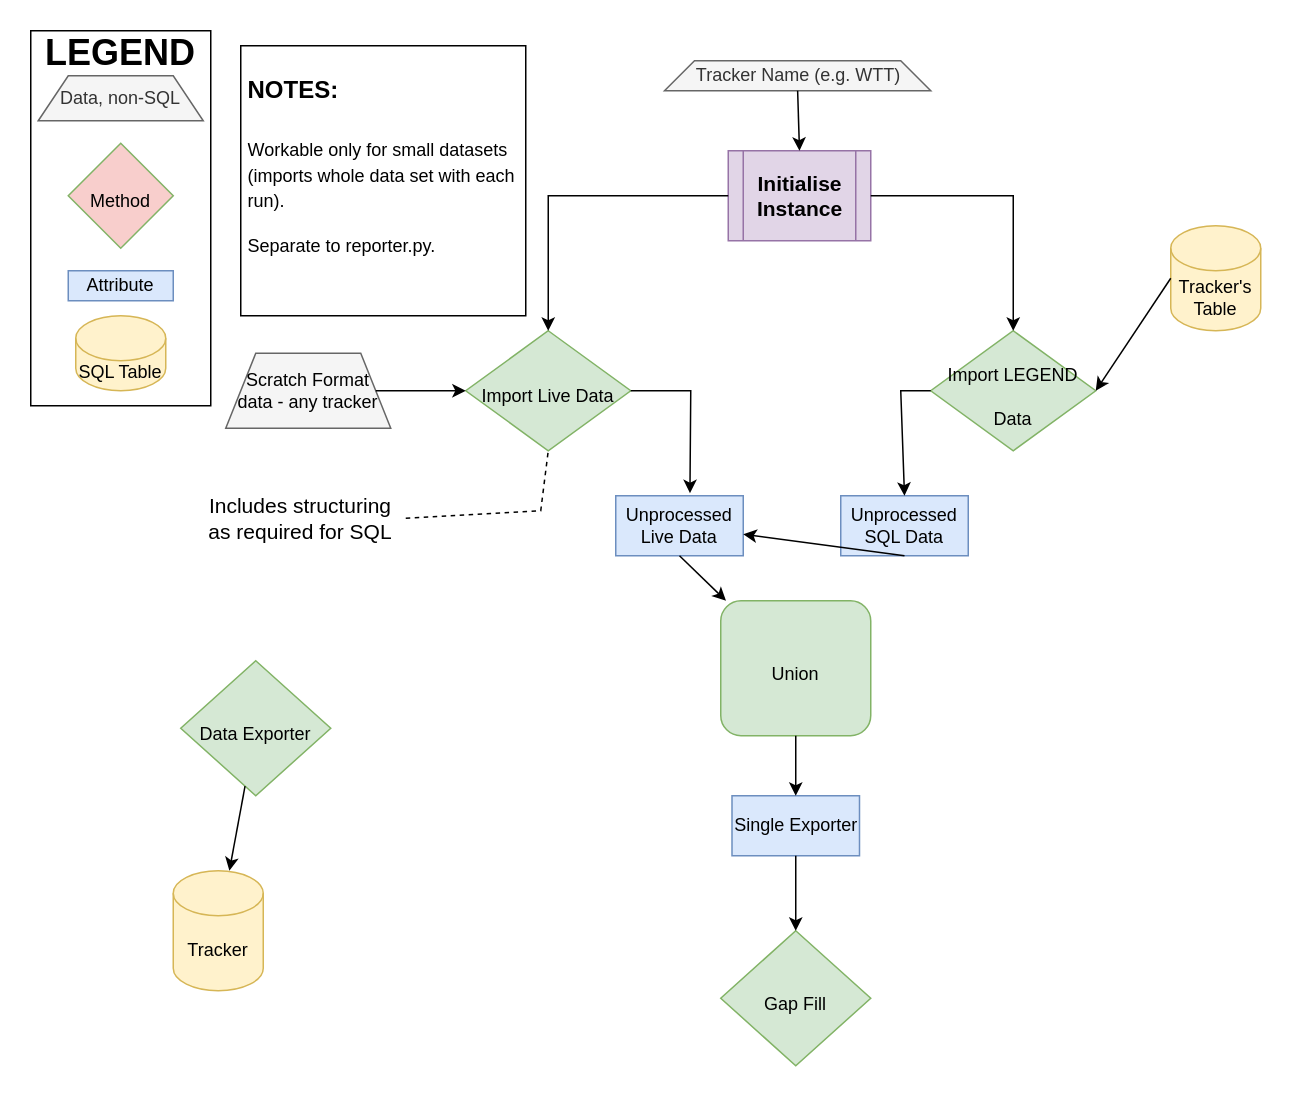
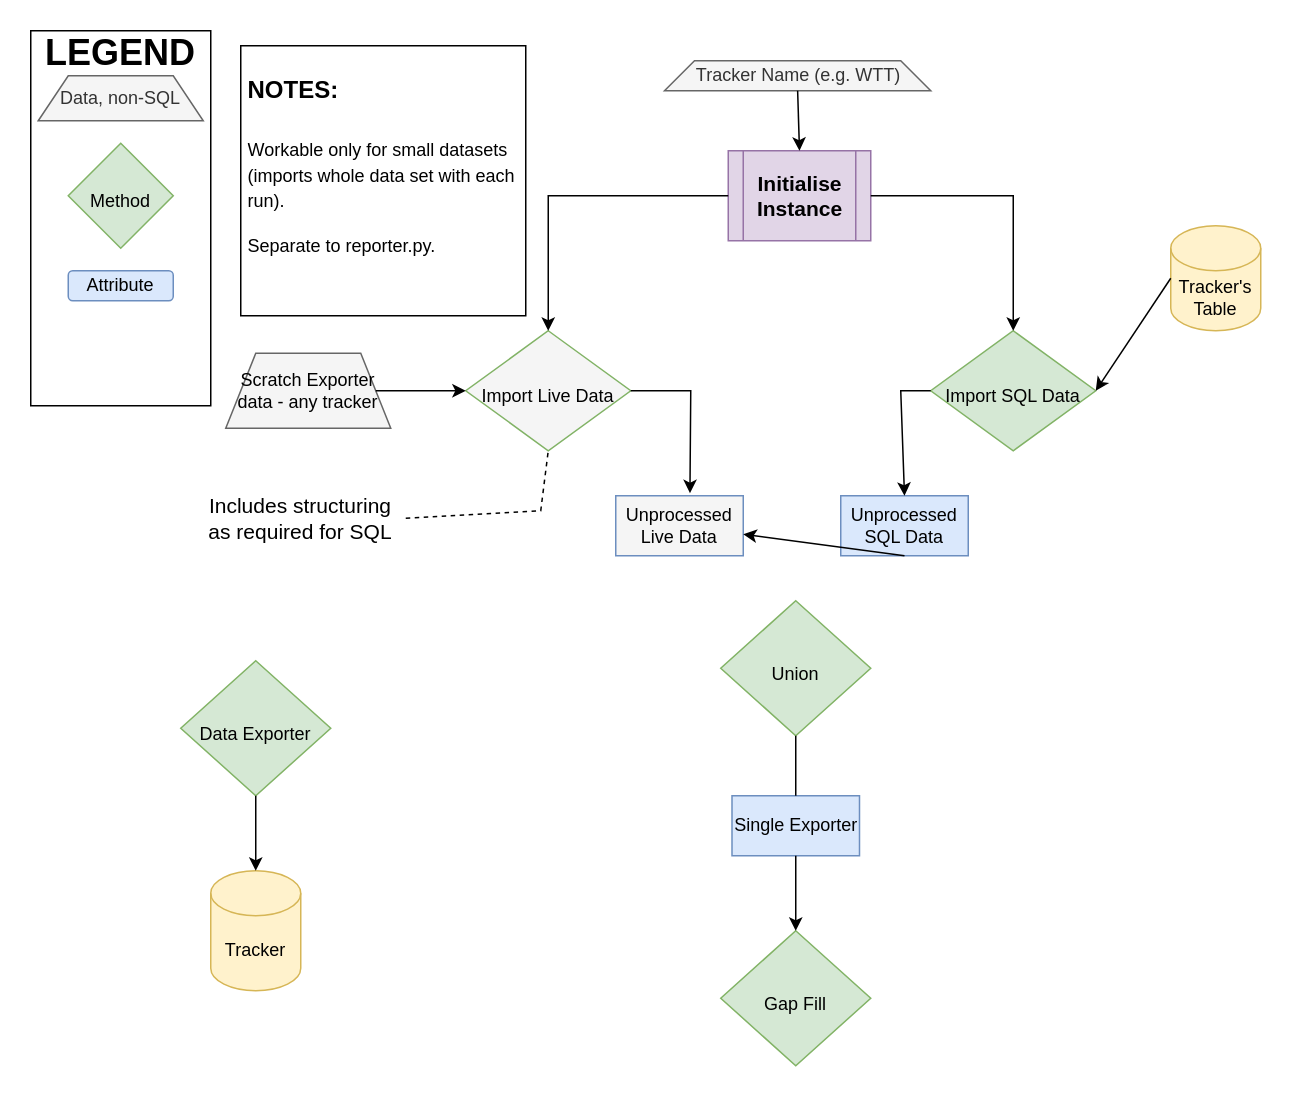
node "Method": fillcolor #f8cecc -> #d5e8d4
node "Attribute": shape rectangle -> rounded rectangle
node "SQL Table": removed
node "Scratch Format data - any tracker": label "Scratch Format data - any tracker" -> "Scratch Exporter data - any tracker"
node "Import Live Data": fillcolor #d5e8d4 -> #f5f5f5
node "Import LEGEND Data": label "Import LEGEND Data" -> "Import SQL Data"
node "Unprocessed Live Data": fillcolor #dae8fc -> #f5f5f5
edge "Unprocessed Live Data" -> "Union": removed
node "Union": shape rounded rectangle -> diamond
edge "Union" -> "Single Exporter": arrowhead classic -> none
node "Tracker": moved (218, 931) -> (256, 931)
